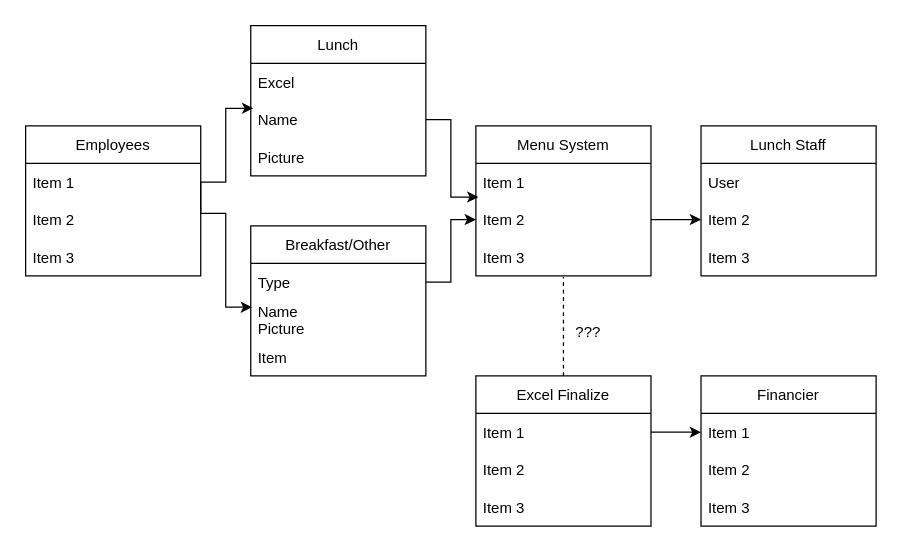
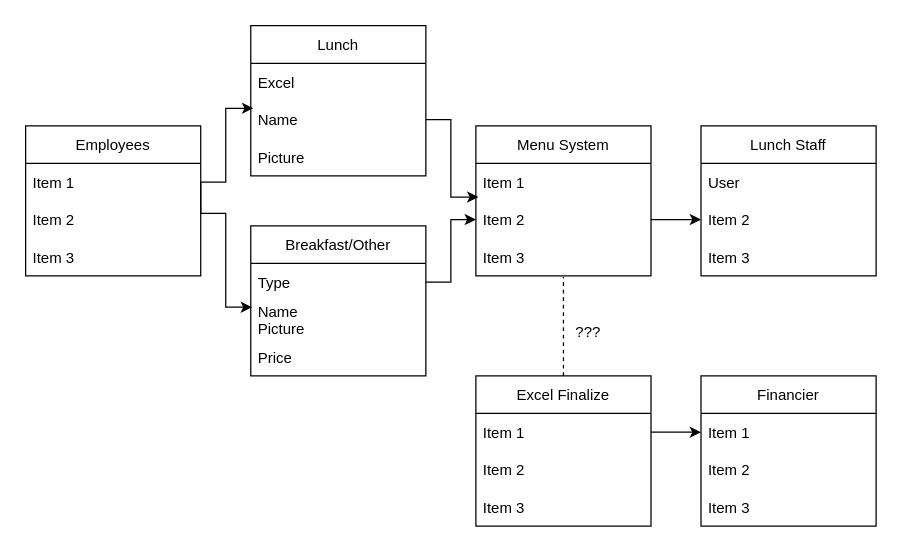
node "Item": label "Item" -> "Price"
